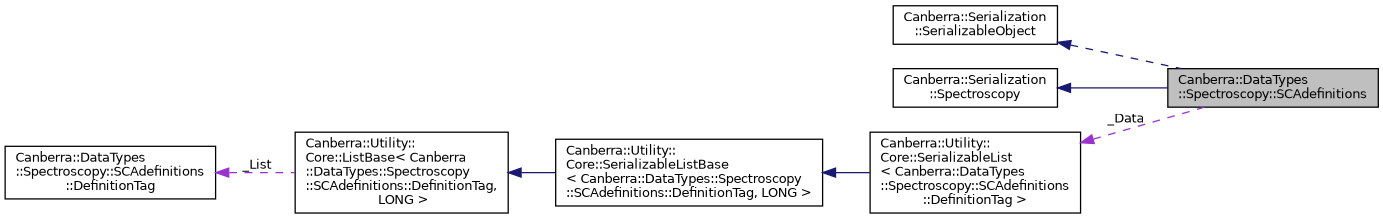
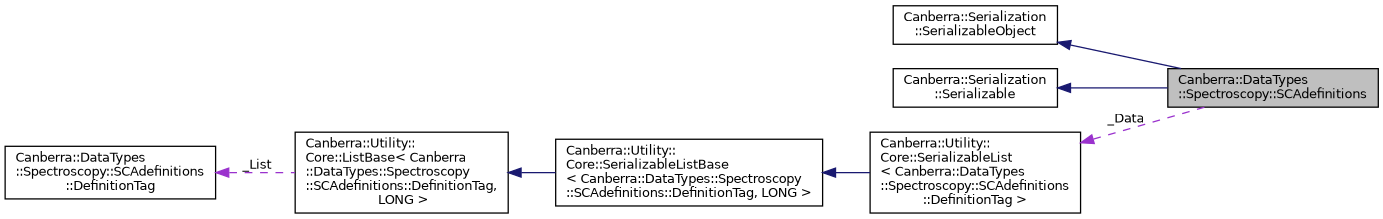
edge "Canberra::DataTypes ::Spectroscopy::SCAdefinitions" -> "Canberra::Serialization ::SerializableObject": style dashed -> solid
node "Canberra::Serialization ::Spectroscopy": label "Canberra::Serialization ::Spectroscopy" -> "Canberra::Serialization ::Serializable"
